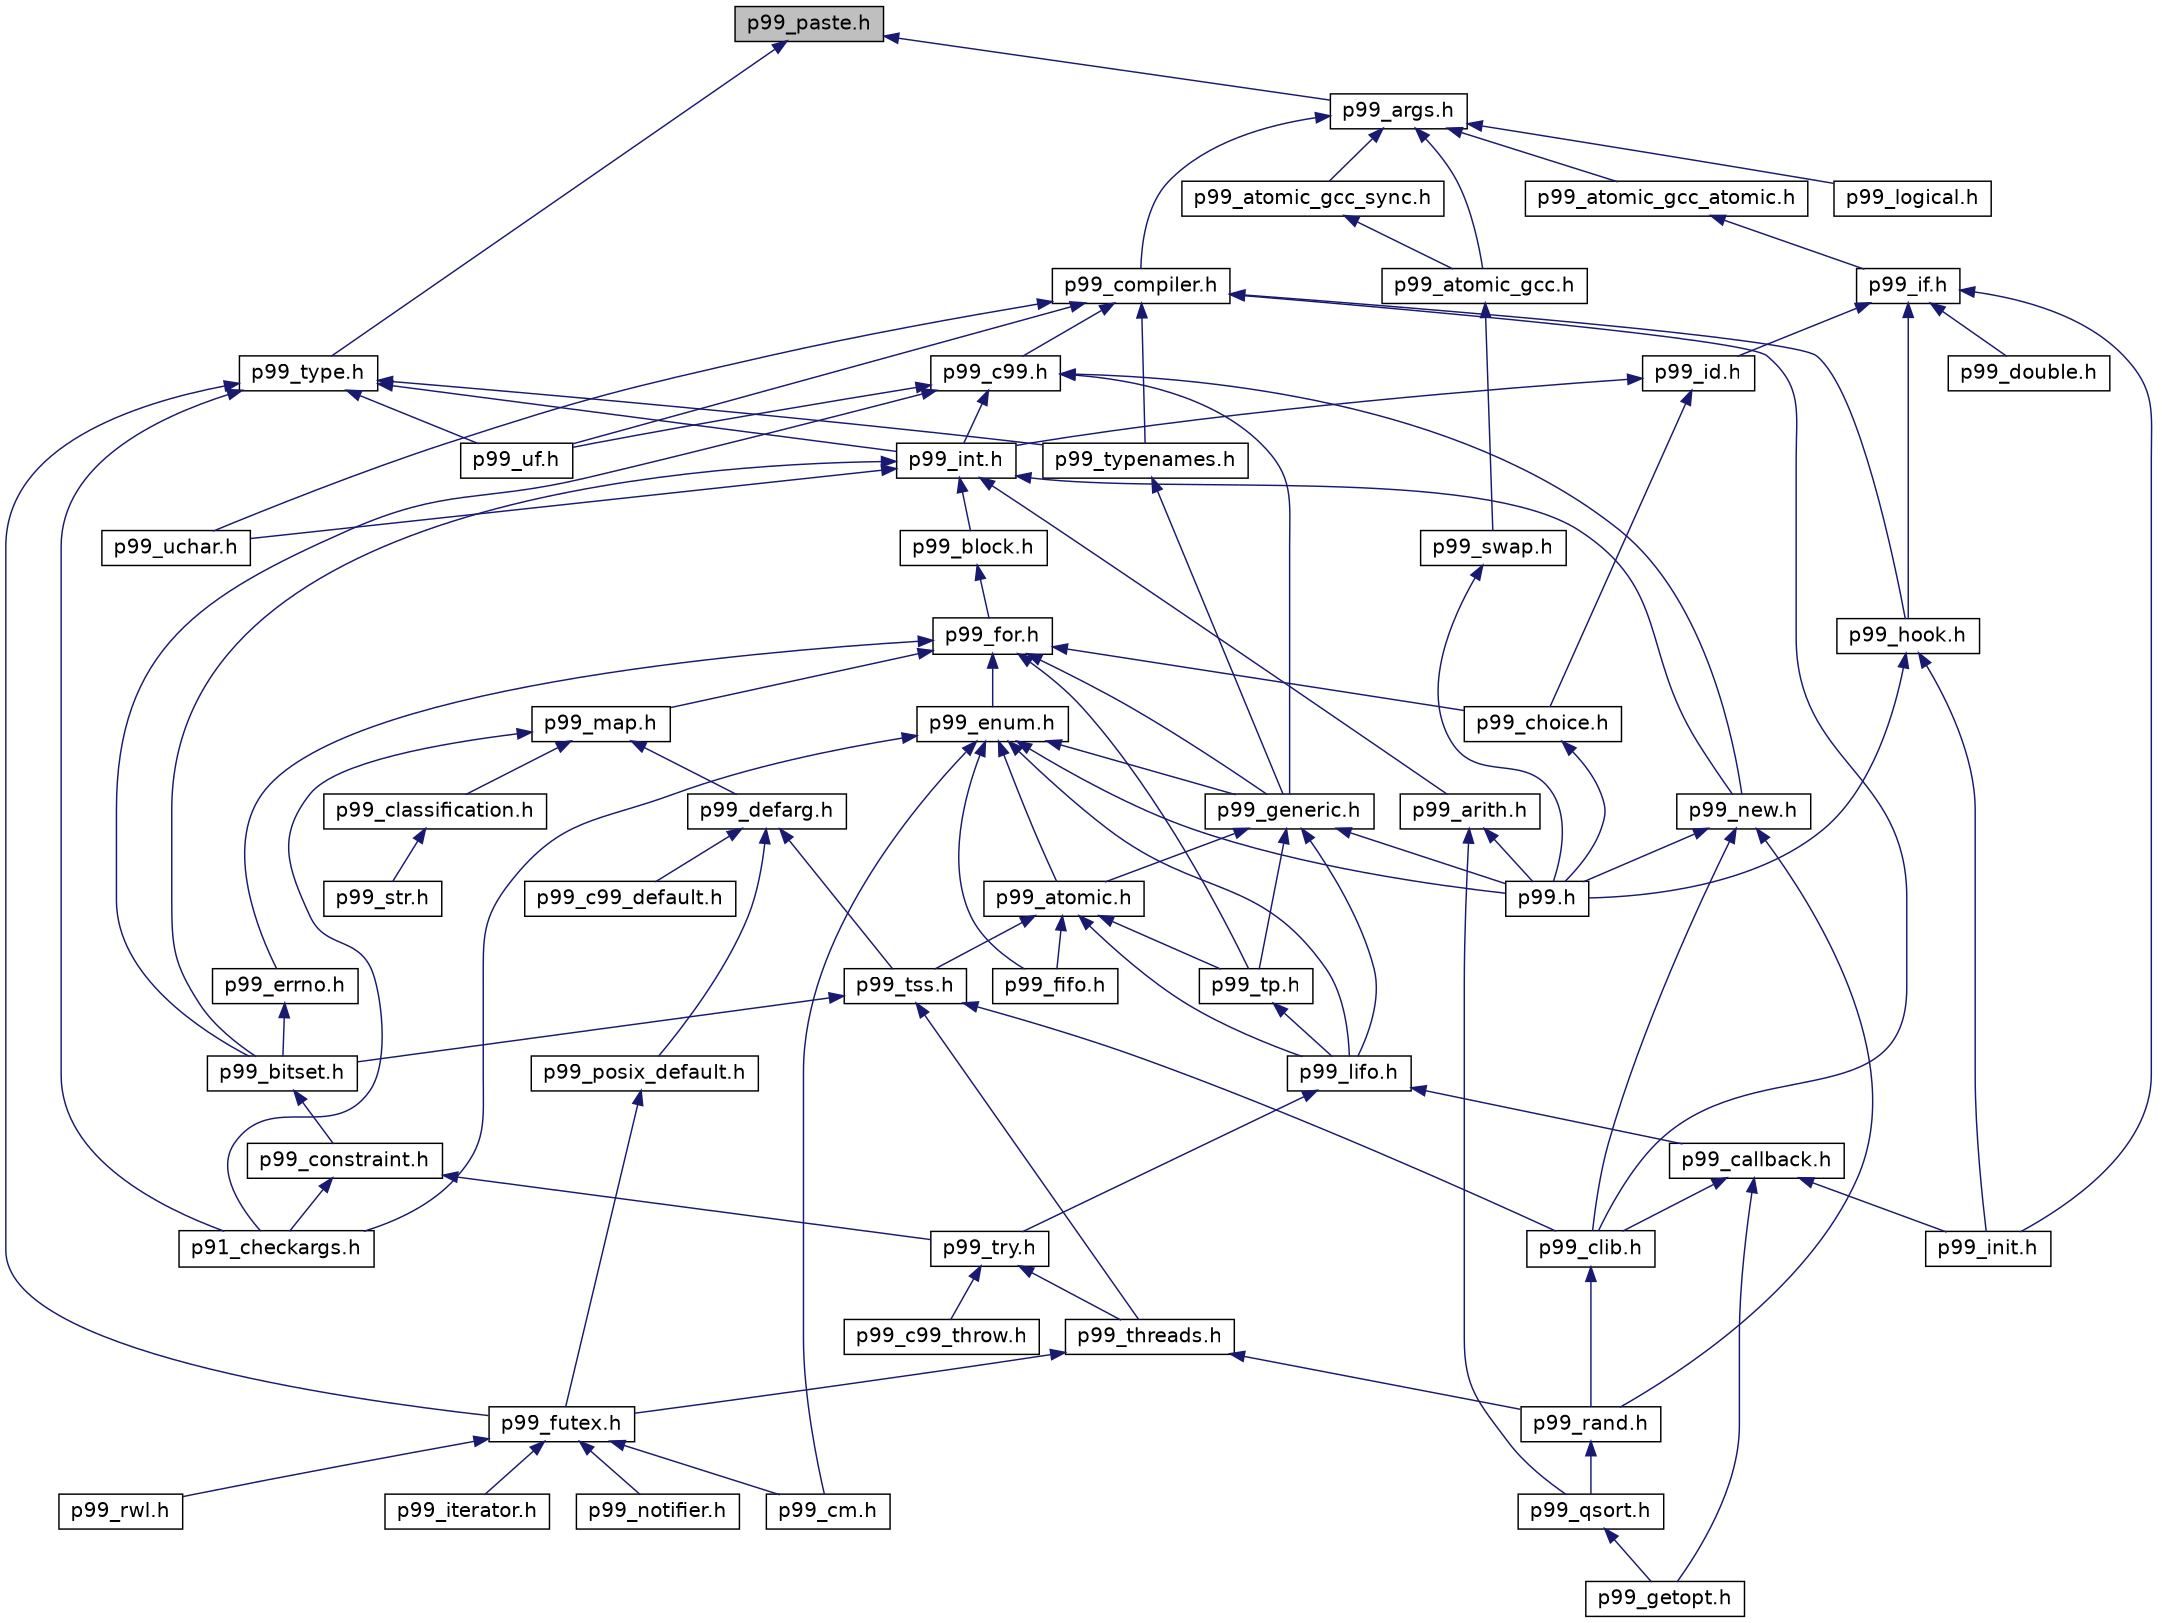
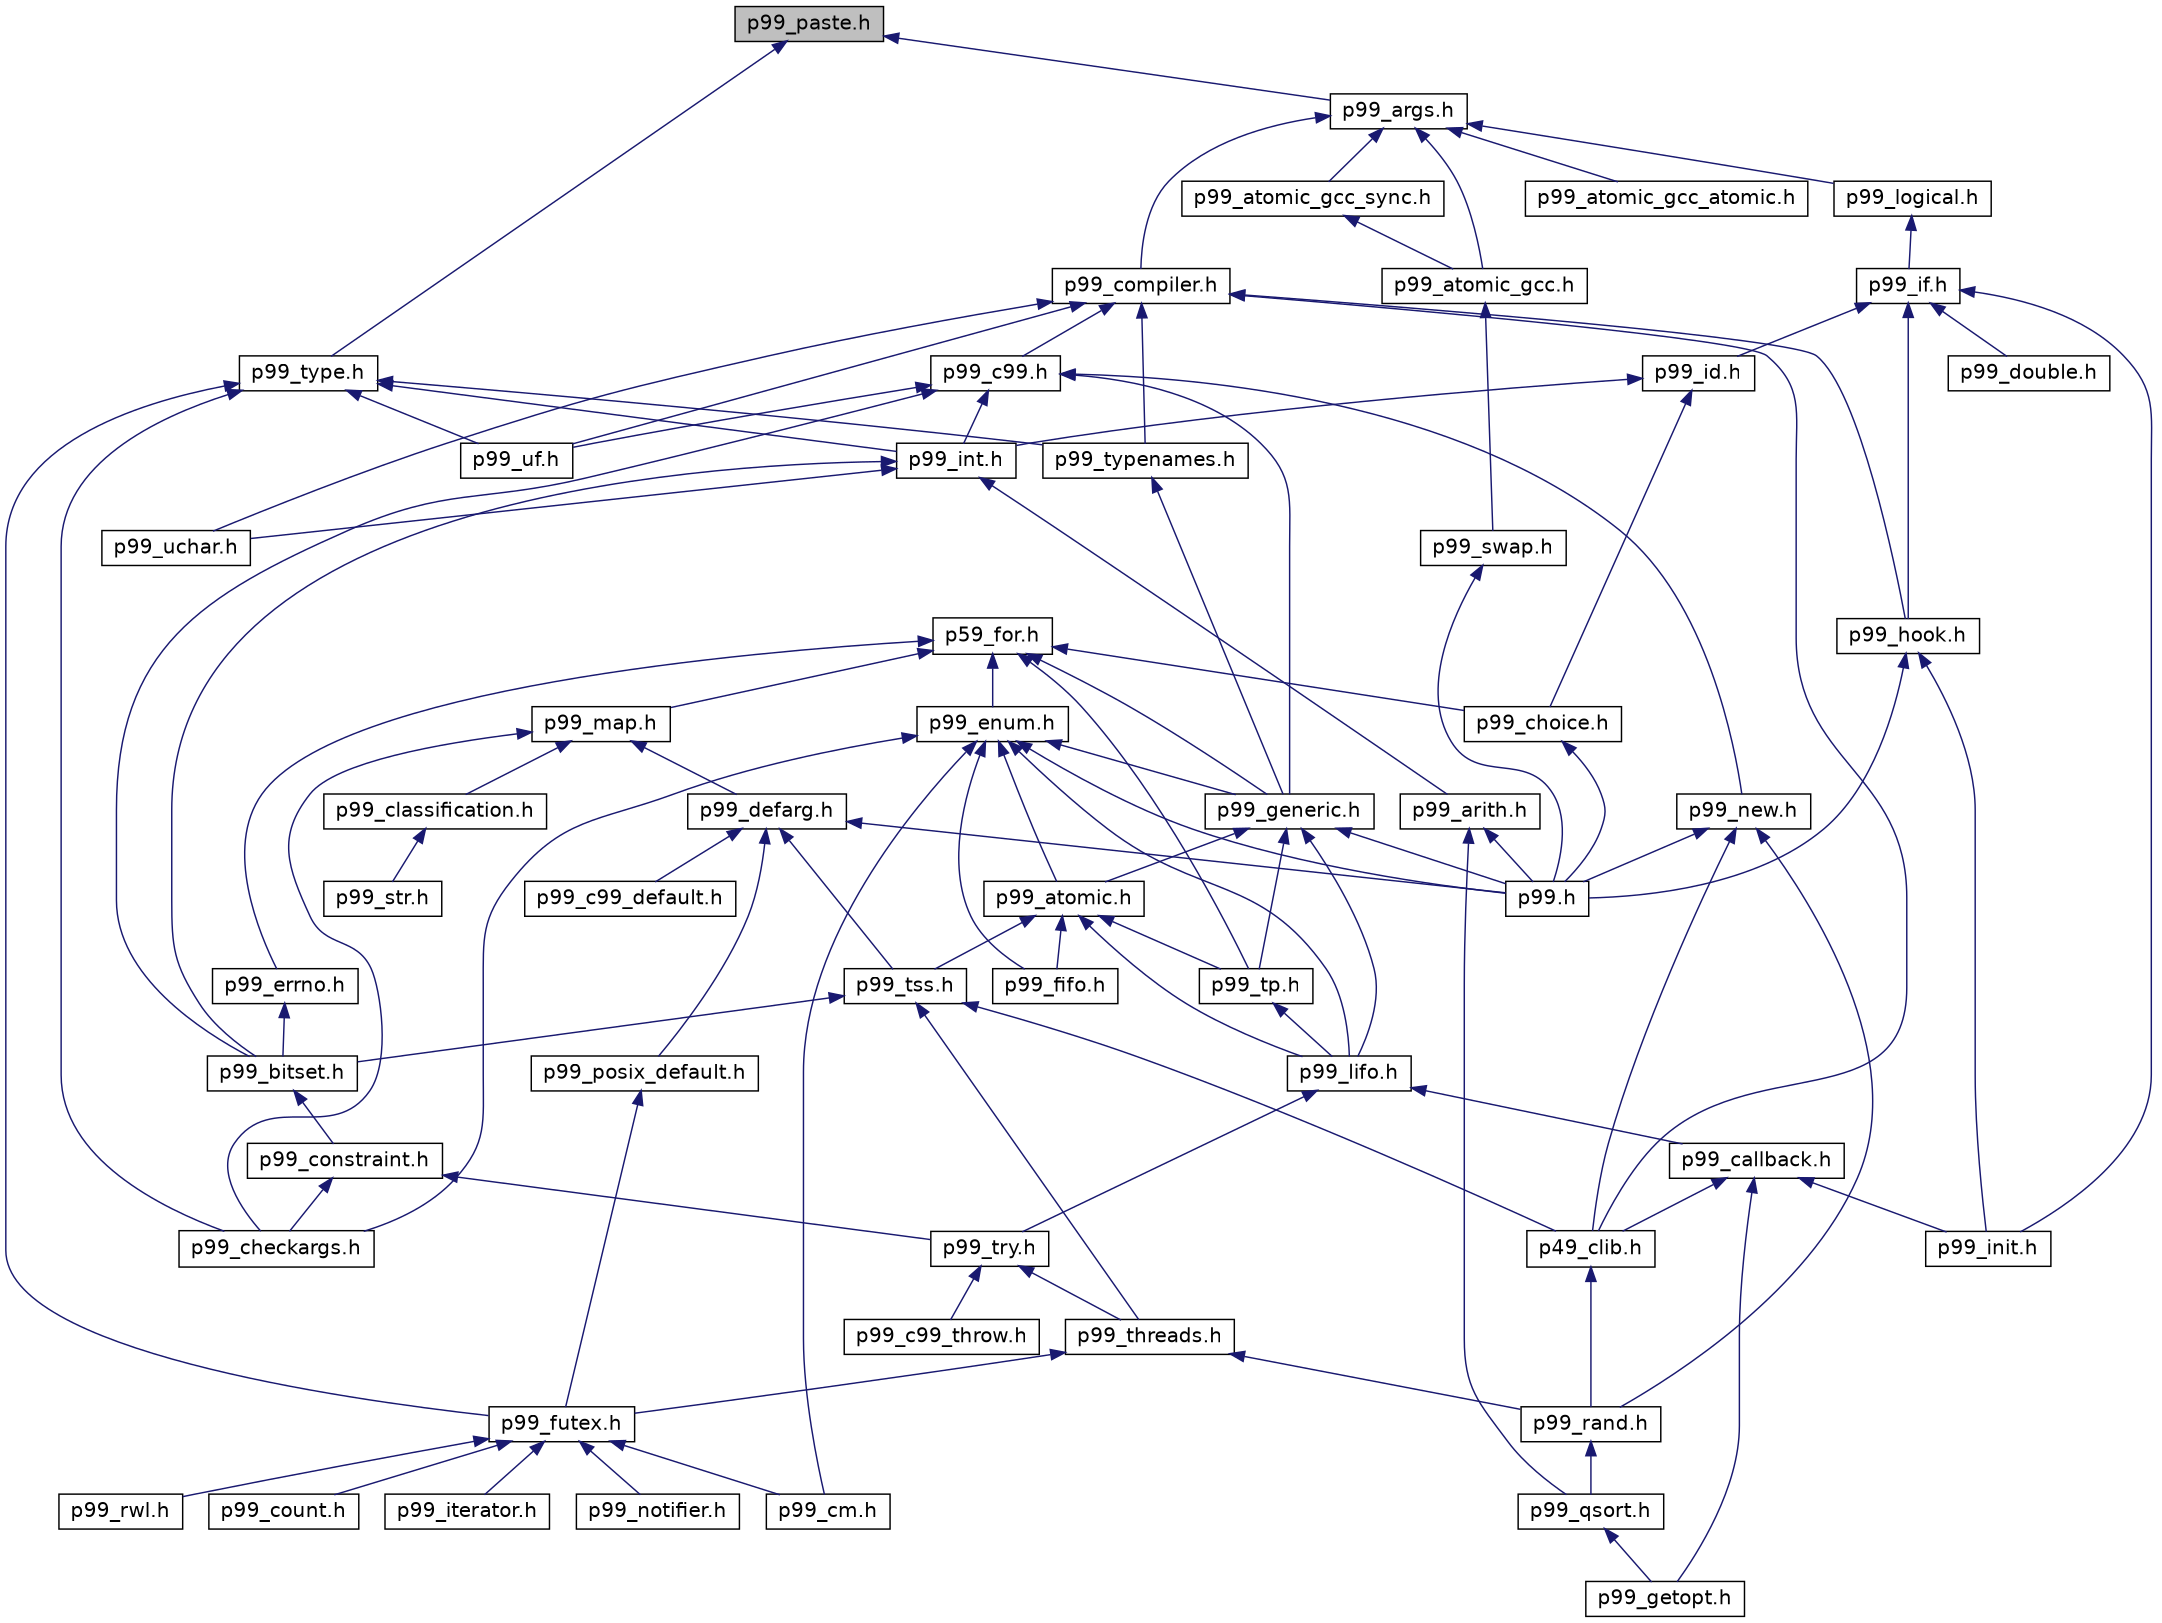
edge "p99_if.h" -> "p99_atomic_gcc_atomic.h": now "p99_if.h" -> "p99_logical.h"
edge "p99_new.h" -> "p99_int.h": removed
node "p99_block.h": removed
node "p99_for.h": label "p99_for.h" -> "p59_for.h"
edge "p99.h" -> "p99_defarg.h": added
node "p91_checkargs.h": label "p91_checkargs.h" -> "p99_checkargs.h"
node "p99_clib.h": label "p99_clib.h" -> "p49_clib.h"
node "p99_count.h": added
